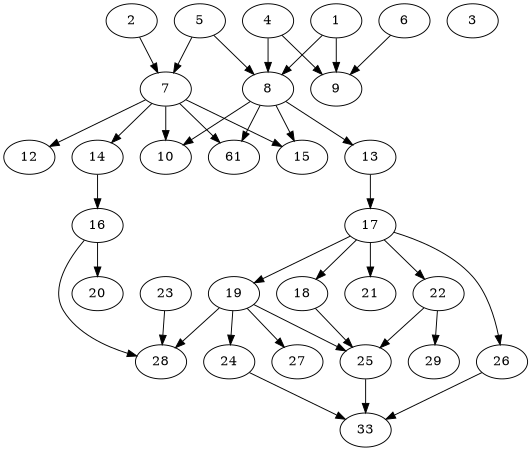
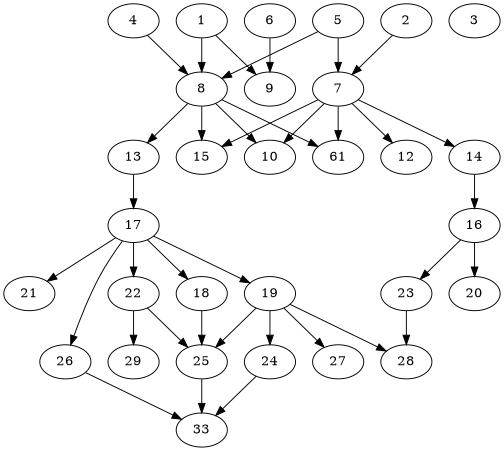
edge "4" -> "9": removed
edge "16" -> "28": now "16" -> "23"
